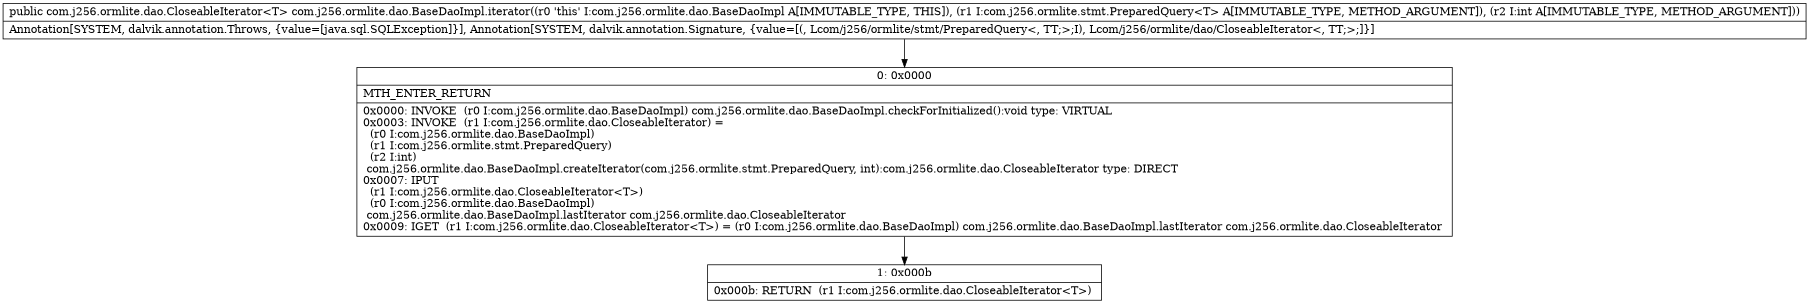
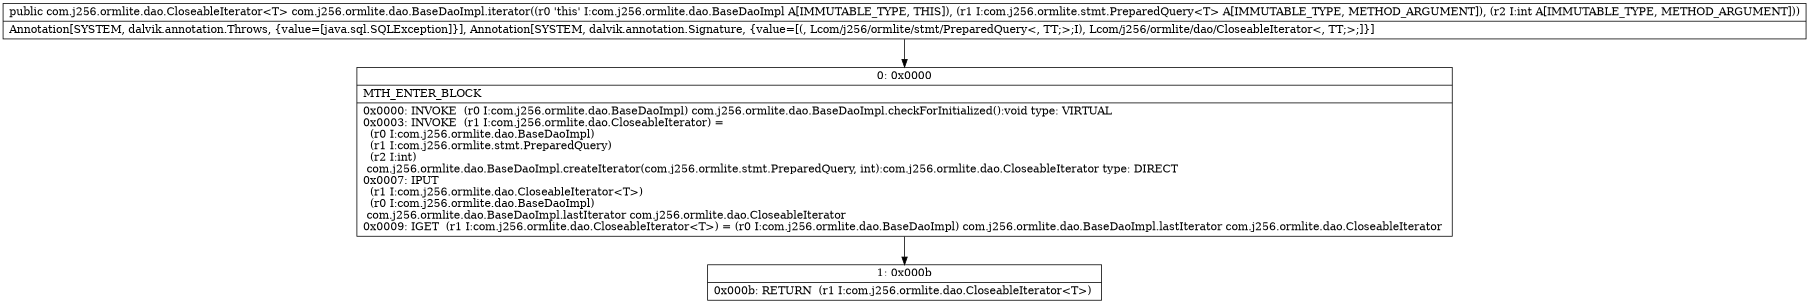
node "0: 0x0000": text "MTH_ENTER_RETURN" -> "MTH_ENTER_BLOCK"
